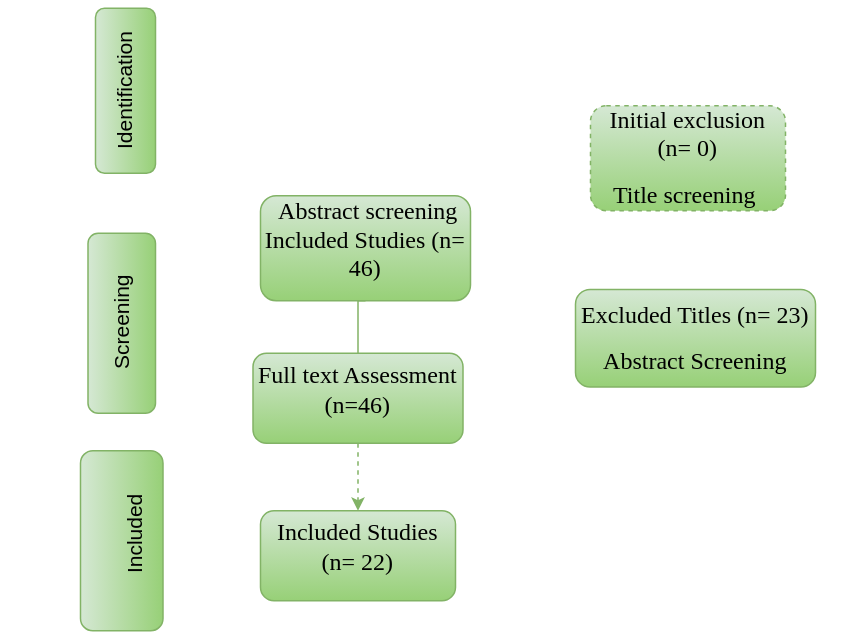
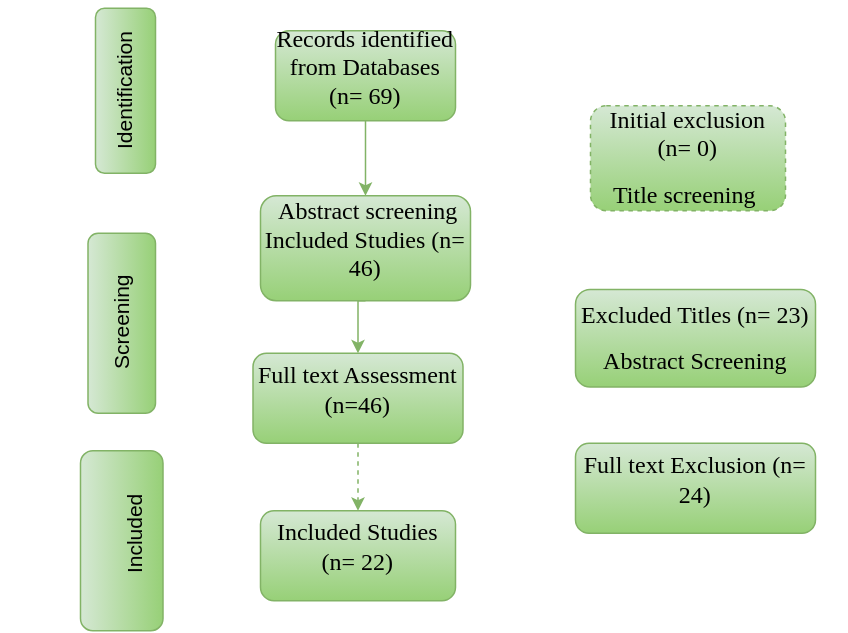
node "Records identified from Databases (n= 69)": added
edge "Records identified from Databases (n= 69)" -> "Abstract screening Included Studies (n= 46)": added
edge "Abstract screening Included Studies (n= 46)" -- "Full text Assessment (n=46)": arrowhead none -> classic
node "Full text Exclusion (n= 24)": added
